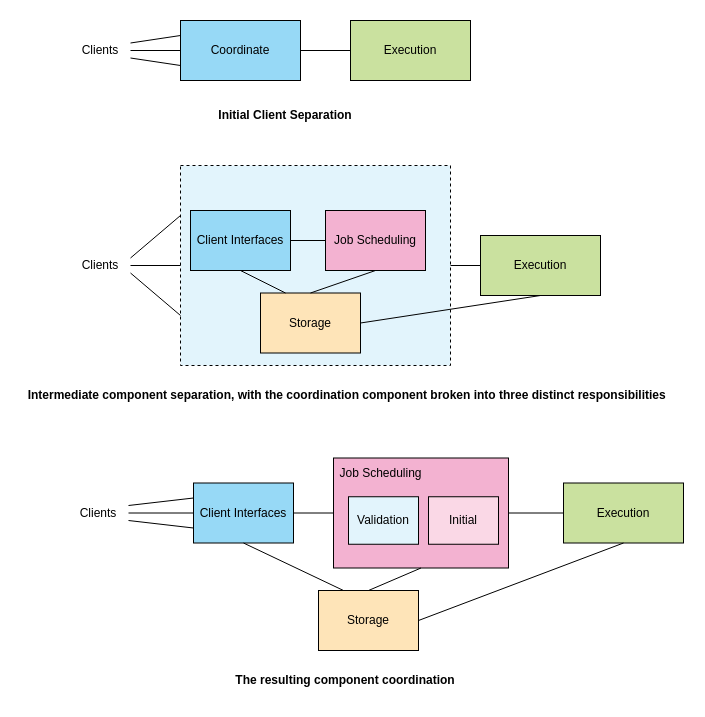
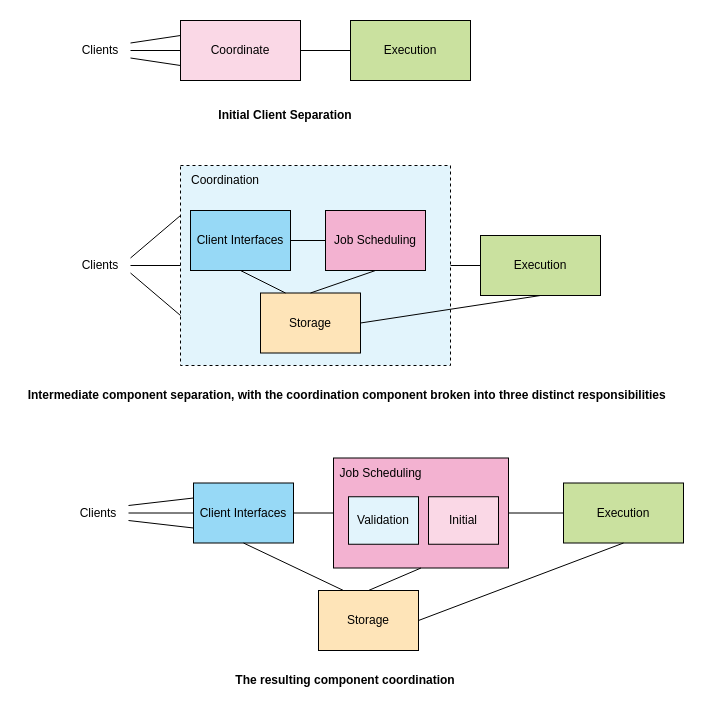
node "Coordinate": fillcolor #97d9f6 -> #fad8e6
node "Coordination": added
